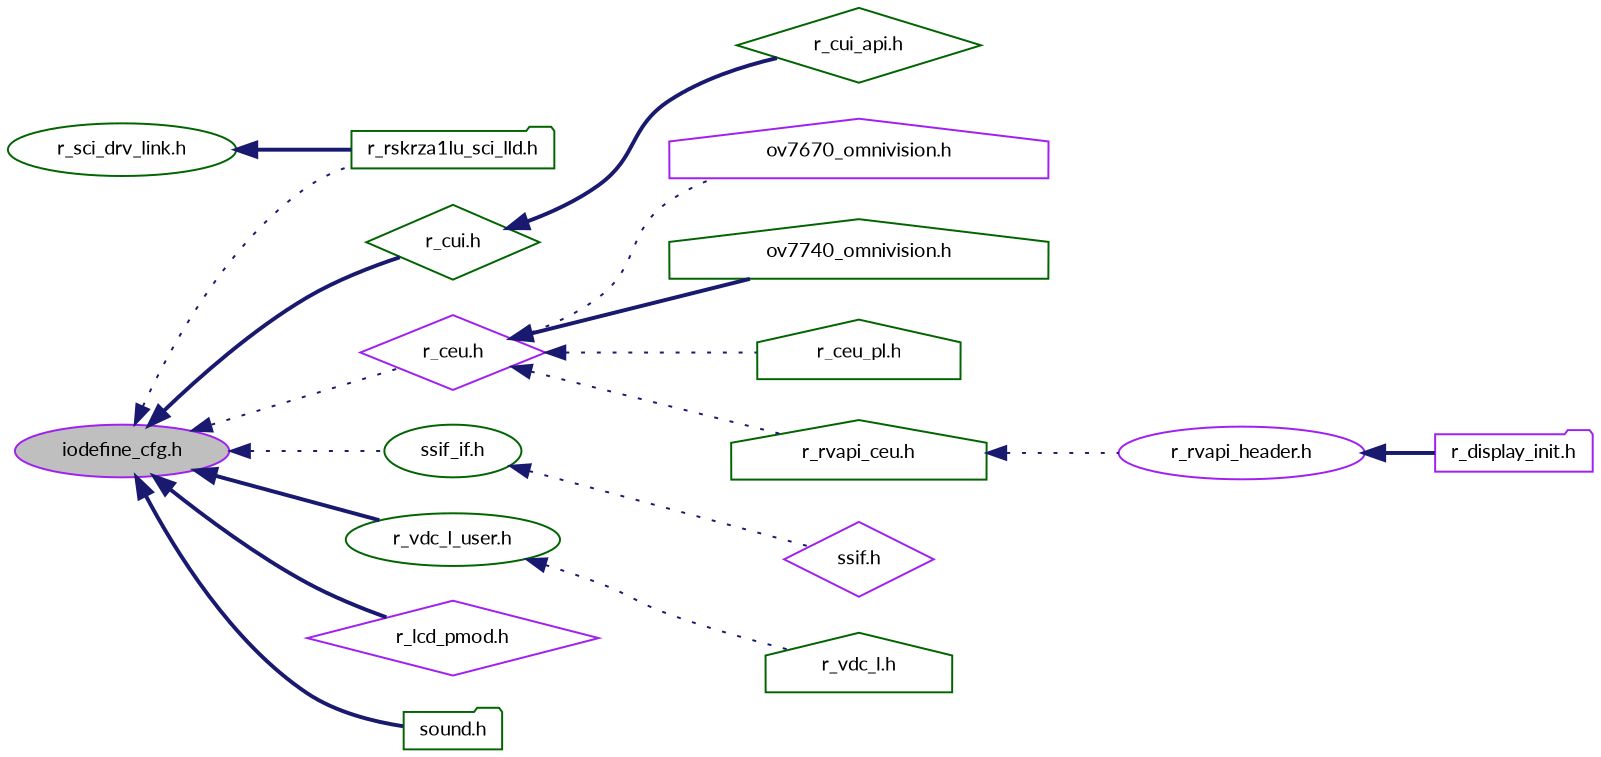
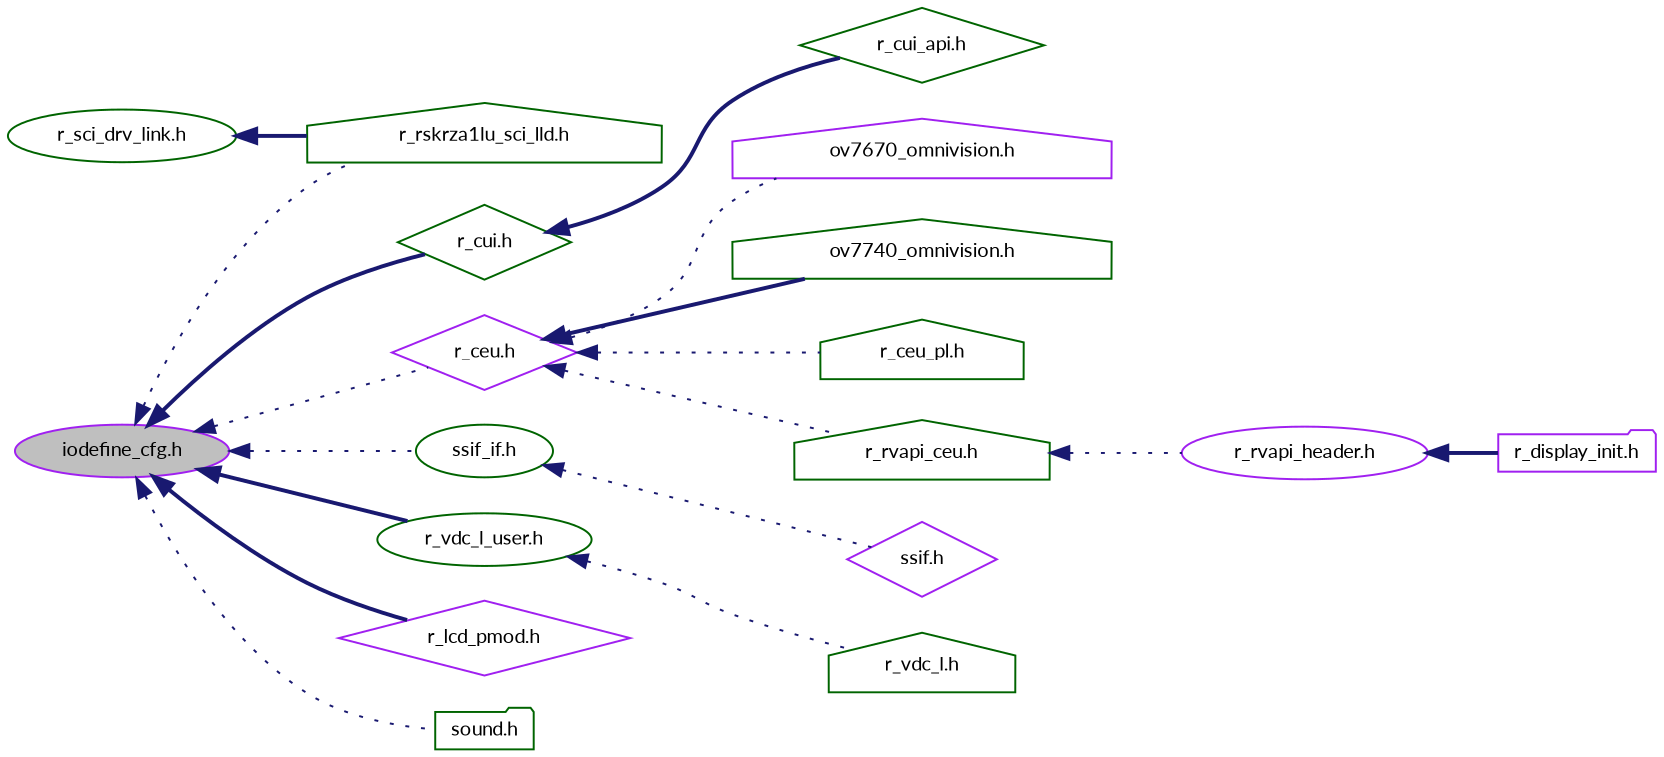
node "r_rskrza1lu_sci_lld.h": shape folder -> house
edge "sound.h" -> "iodefine_cfg.h": style bold -> dotted
